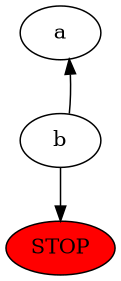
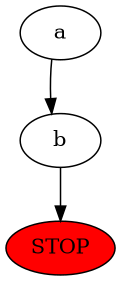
edge "b" -> "a": reversed
